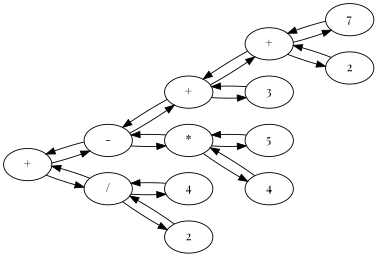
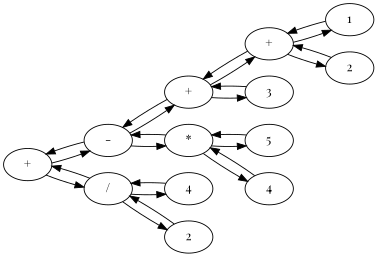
node "7": label "7" -> "1"
